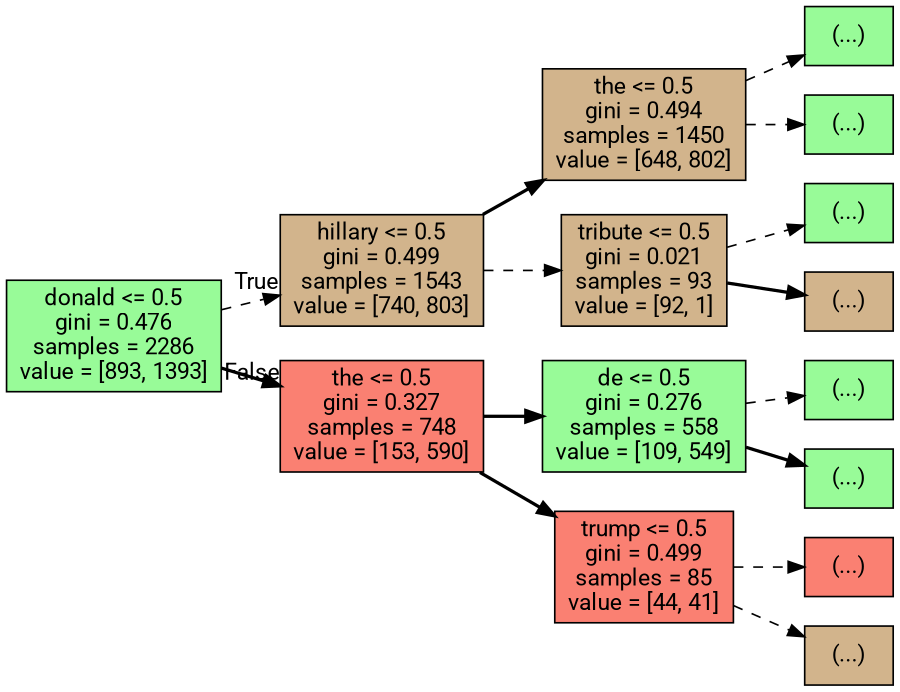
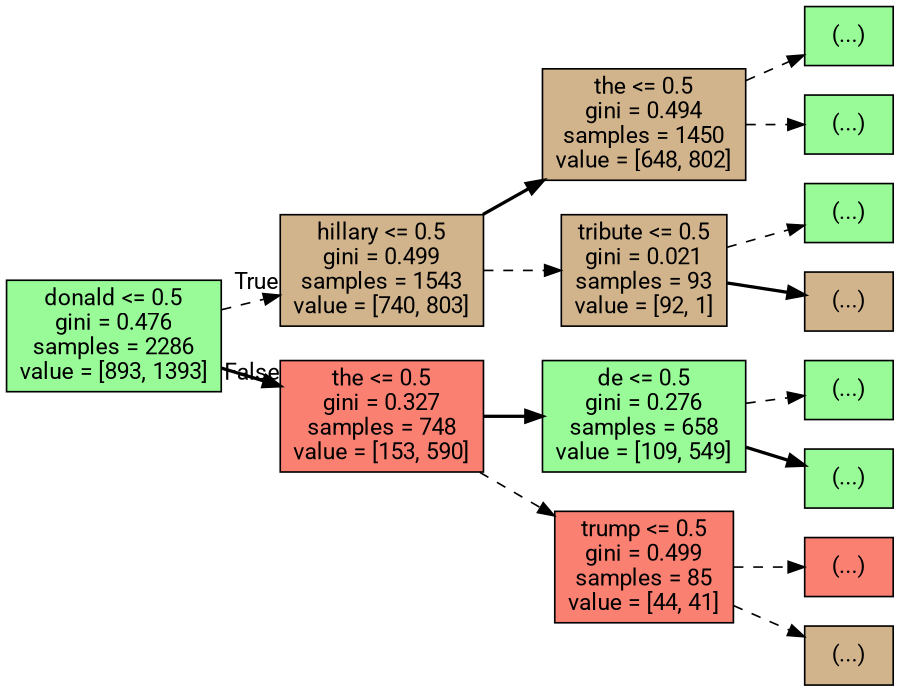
node "de <= 0.5 gini = 0.276 samples = 558 value = [109, 549]": label "de <= 0.5 gini = 0.276 samples = 558 value = [109, 549]" -> "de <= 0.5 gini = 0.276 samples = 658 value = [109, 549]"
edge "the <= 0.5 gini = 0.327 samples = 748 value = [153, 590]" -> "trump <= 0.5 gini = 0.499 samples = 85 value = [44, 41]": style bold -> dashed
